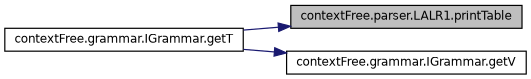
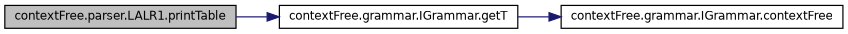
edge "contextFree.grammar.IGrammar.getT" -> "contextFree.parser.LALR1.printTable": reversed
node "contextFree.grammar.IGrammar.getV": label "contextFree.grammar.IGrammar.getV" -> "contextFree.grammar.IGrammar.contextFree"
